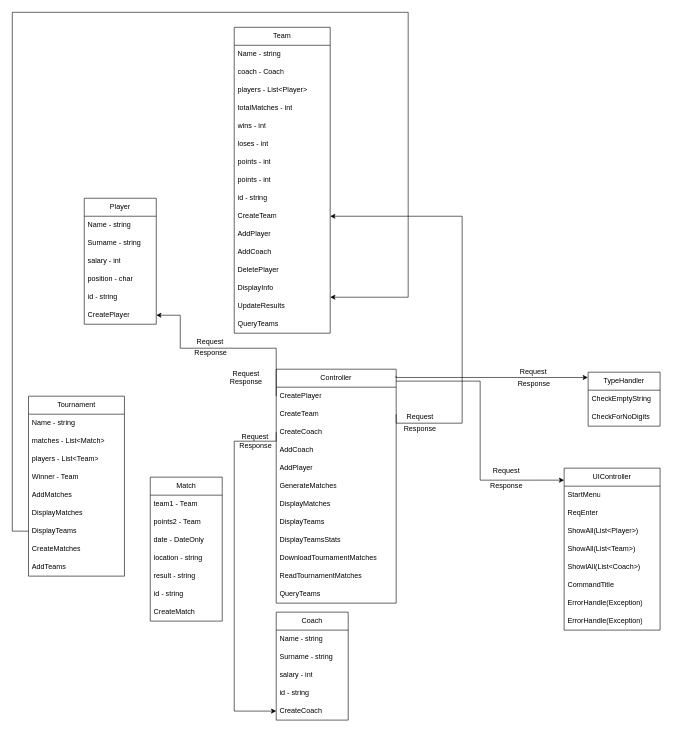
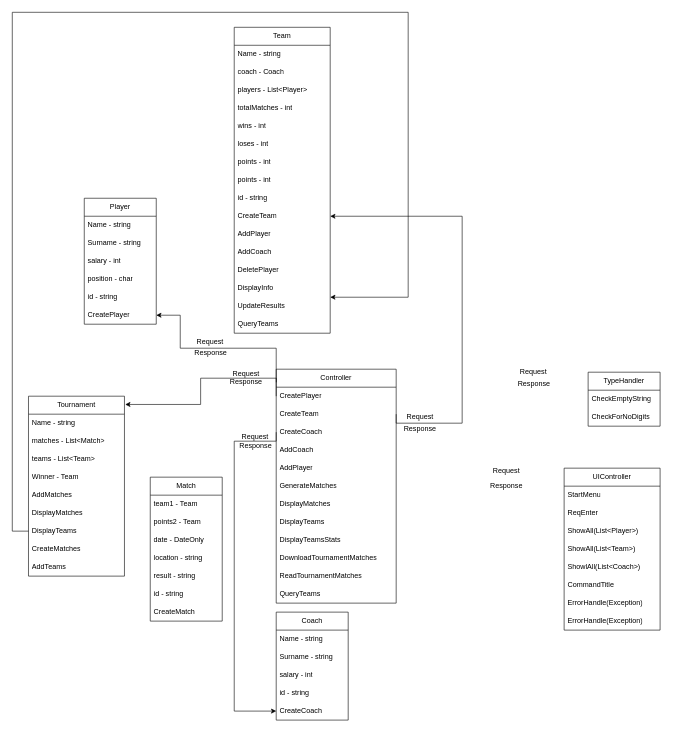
edge "Controller" -> "TypeHandler": removed
edge "Controller" -> "Tournament": added
node "players - List<Team>": label "players - List<Team>" -> "teams - List<Team>"
edge "Controller" -> "UIController": removed
